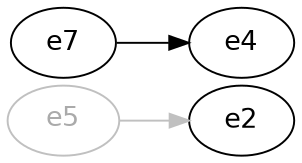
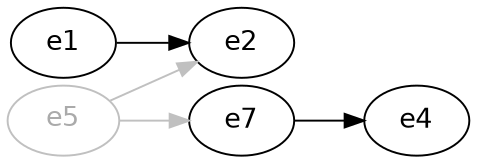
node "e1": added
edge "e5" -> "e7": added
